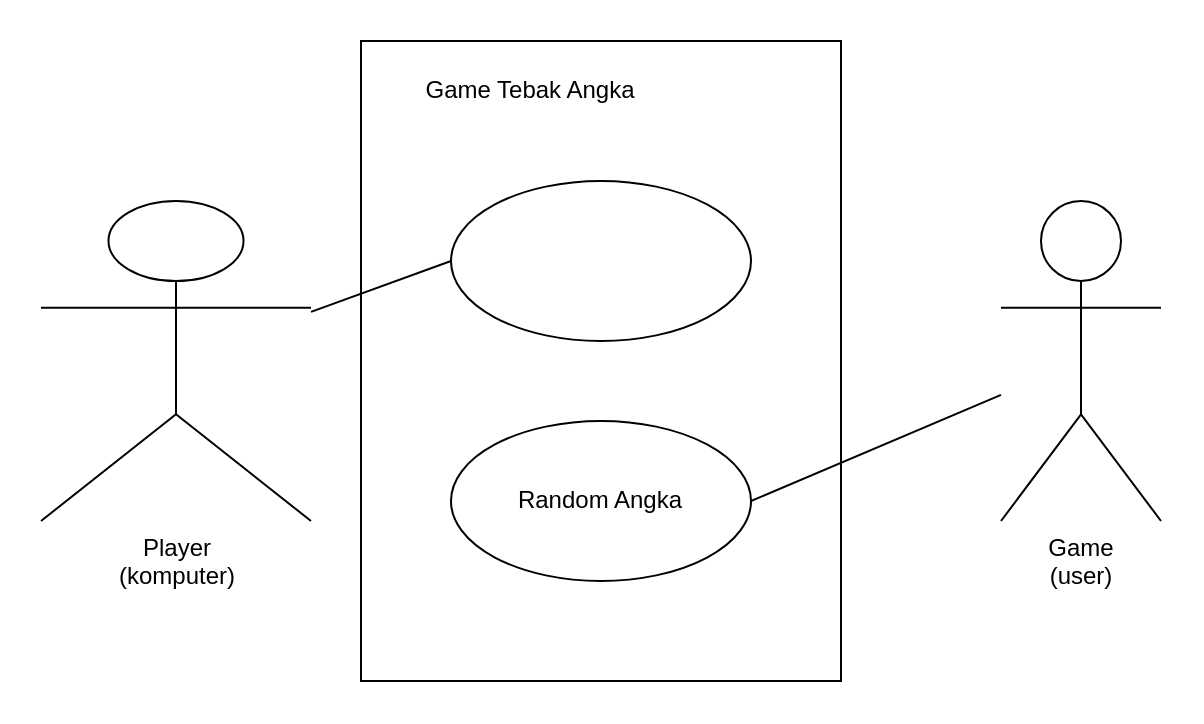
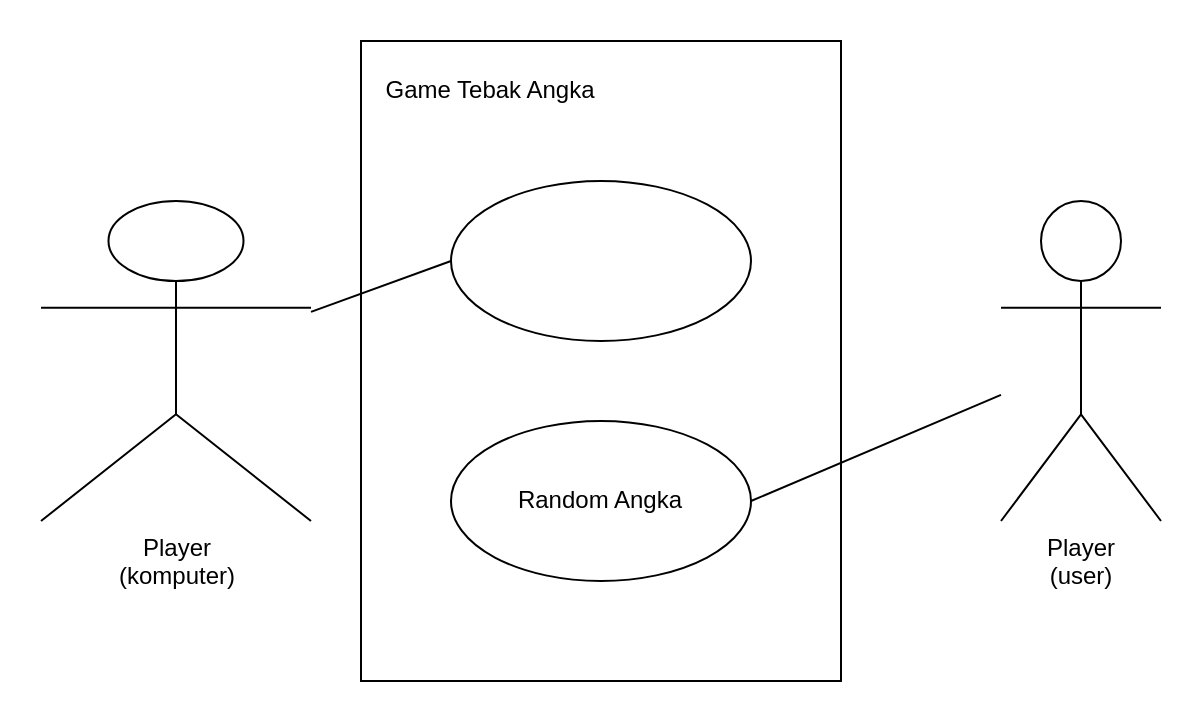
node "Game Tebak Angka": moved (531, 91) -> (491, 91)
node "Game (user)": label "Game (user)" -> "Player (user)"
